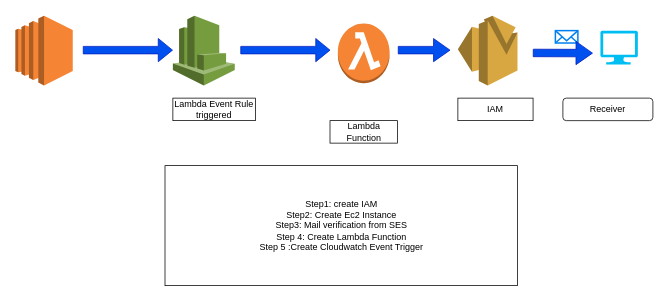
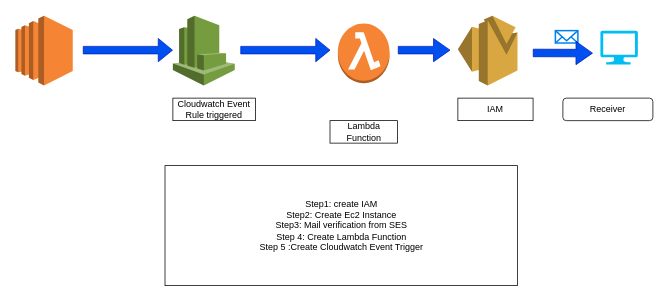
node "Lambda Event Rule triggered": label "Lambda Event Rule triggered" -> "Cloudwatch Event Rule triggered"
